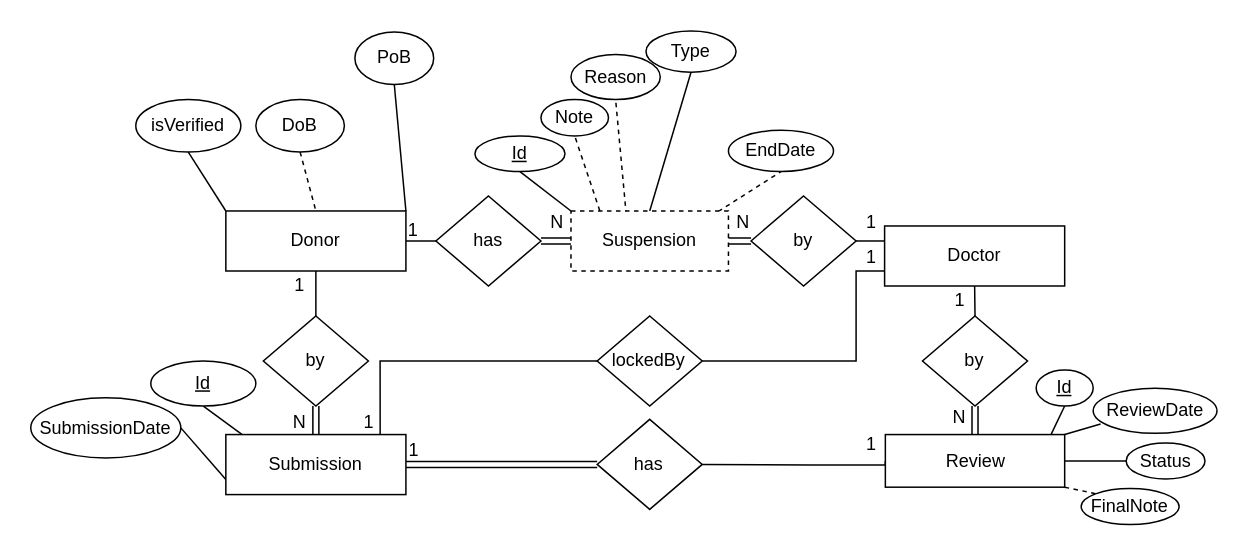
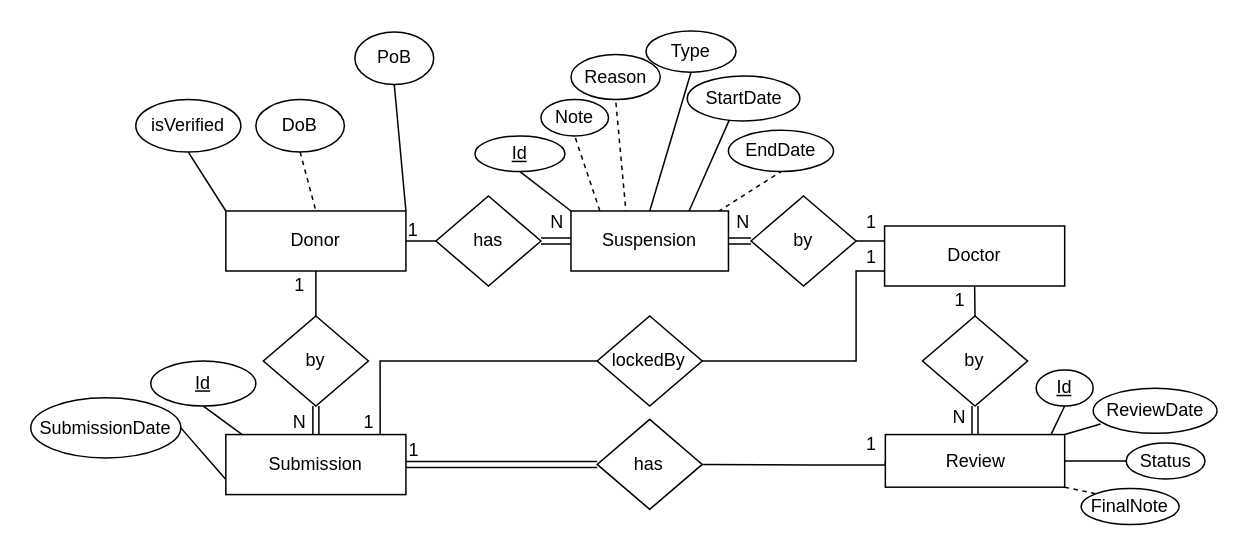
node "StartDate": added
edge "StartDate" -- "Suspension": added
node "Suspension": style dashed -> solid
